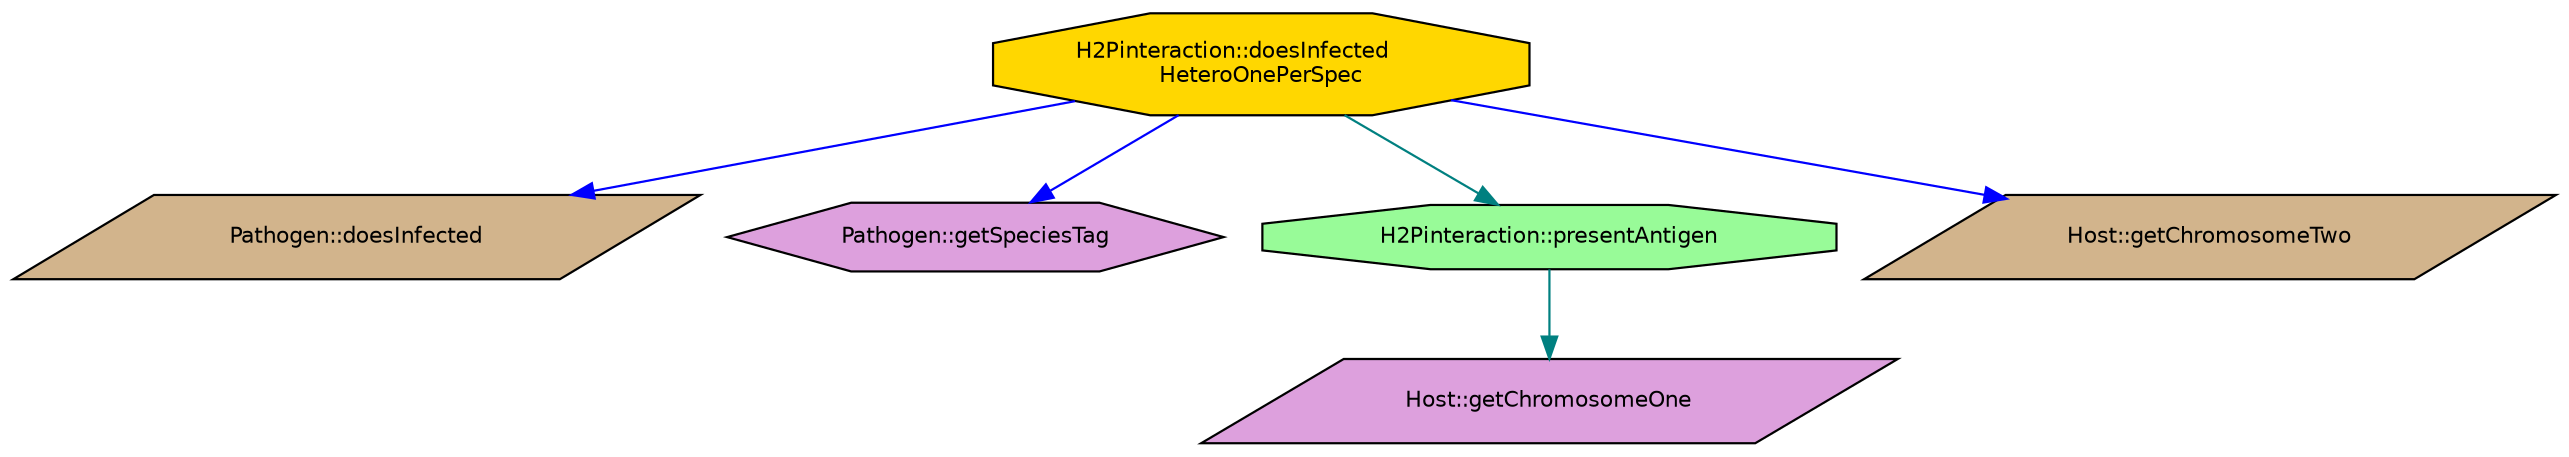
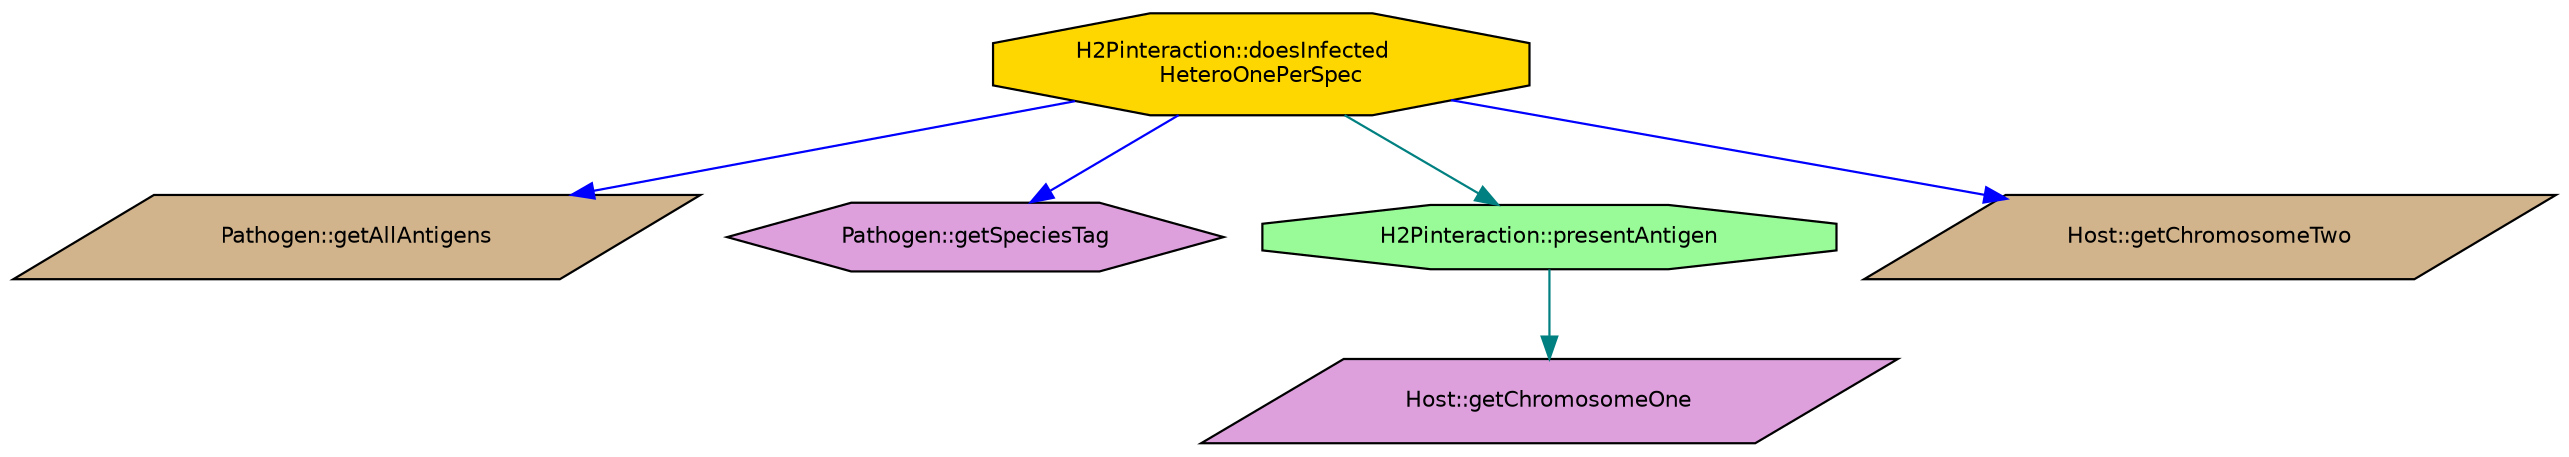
node "Pathogen::doesInfected": label "Pathogen::doesInfected" -> "Pathogen::getAllAntigens"
